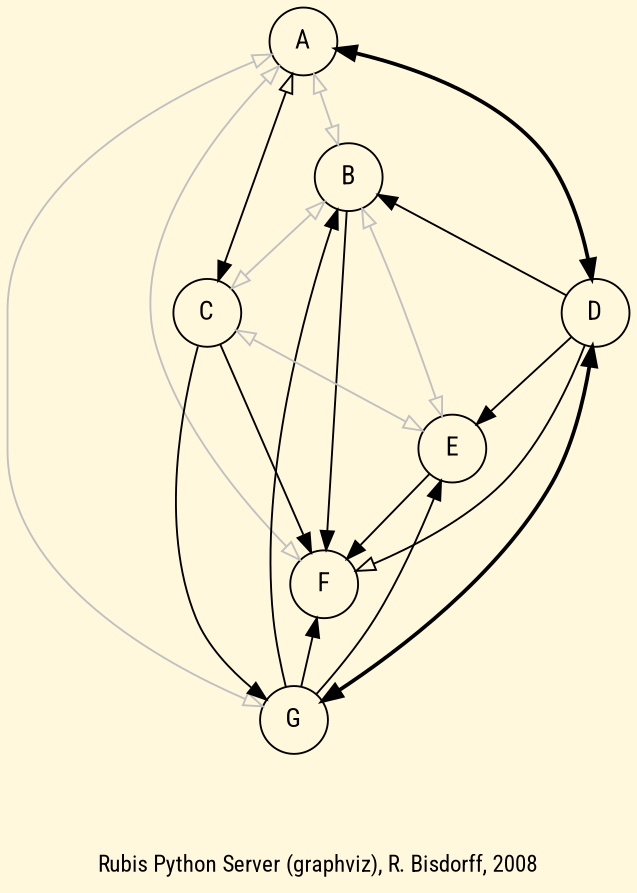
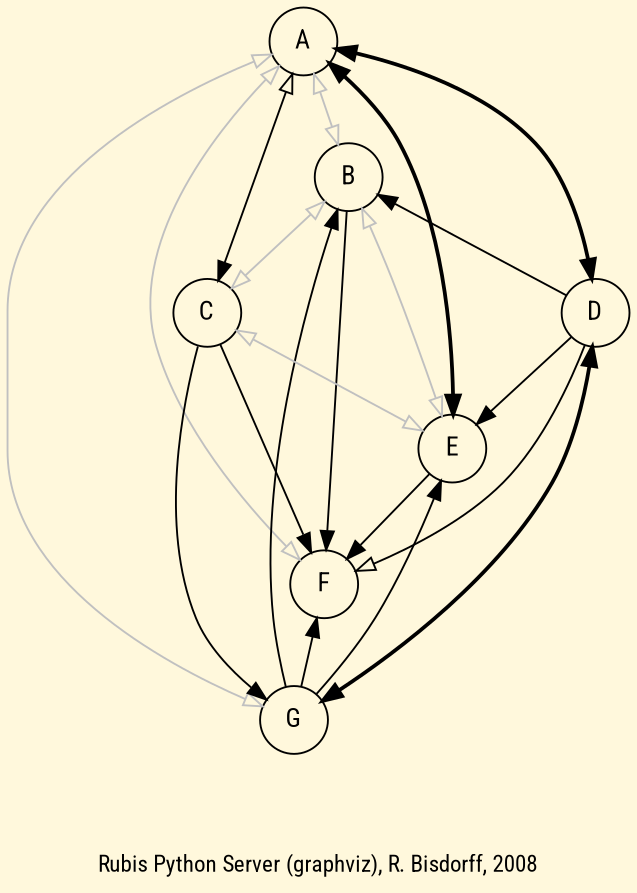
edge "A" -- "E": added
